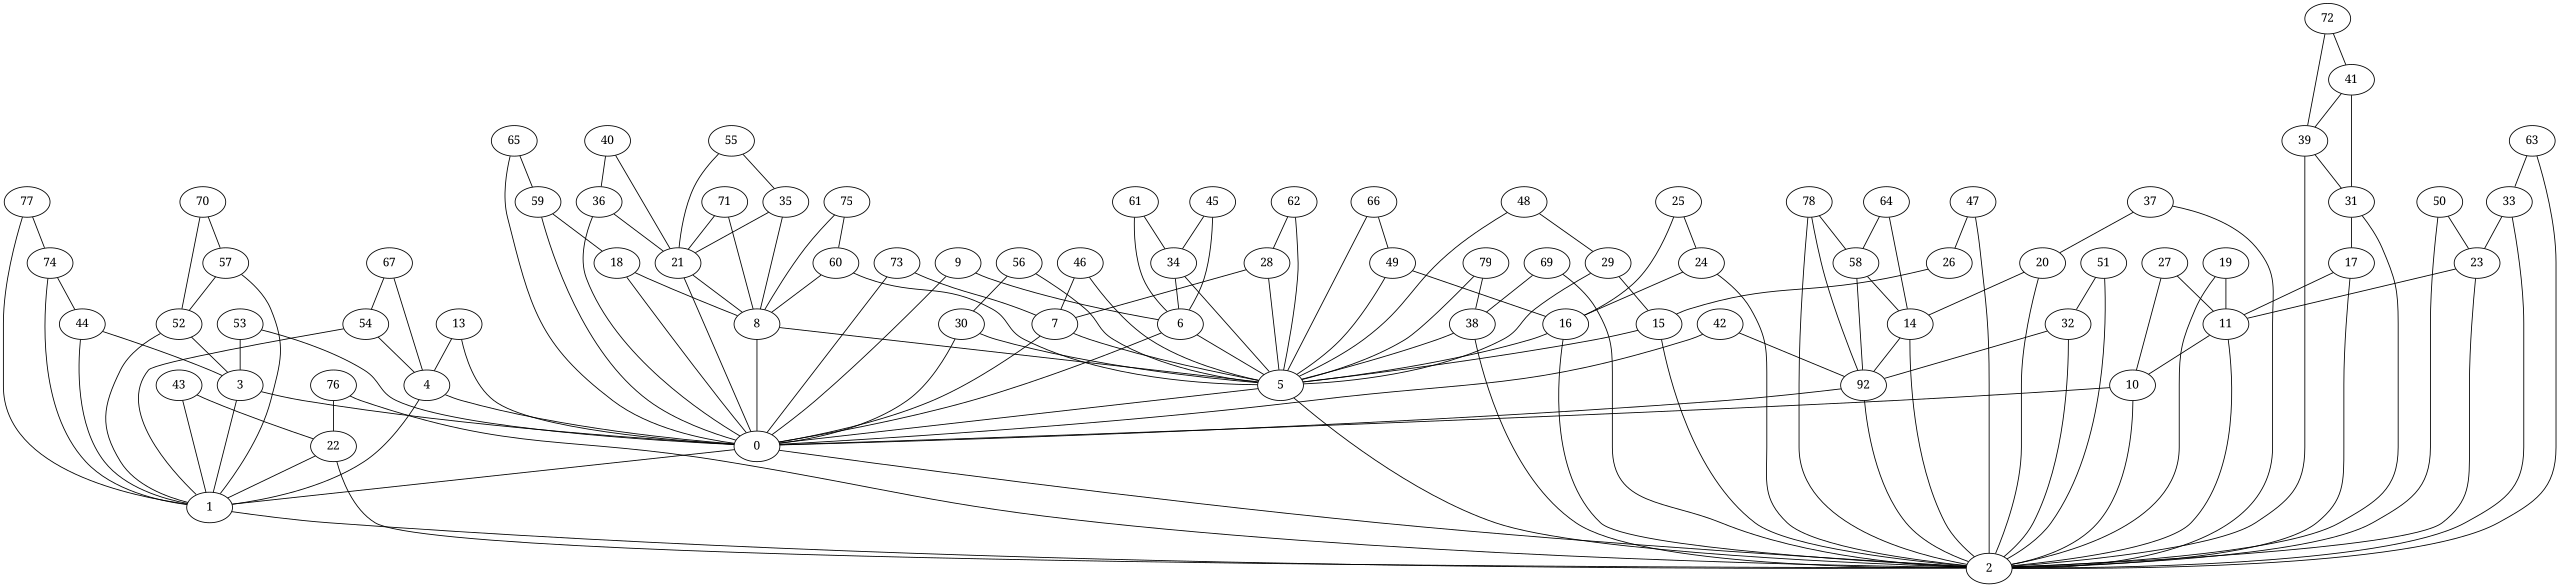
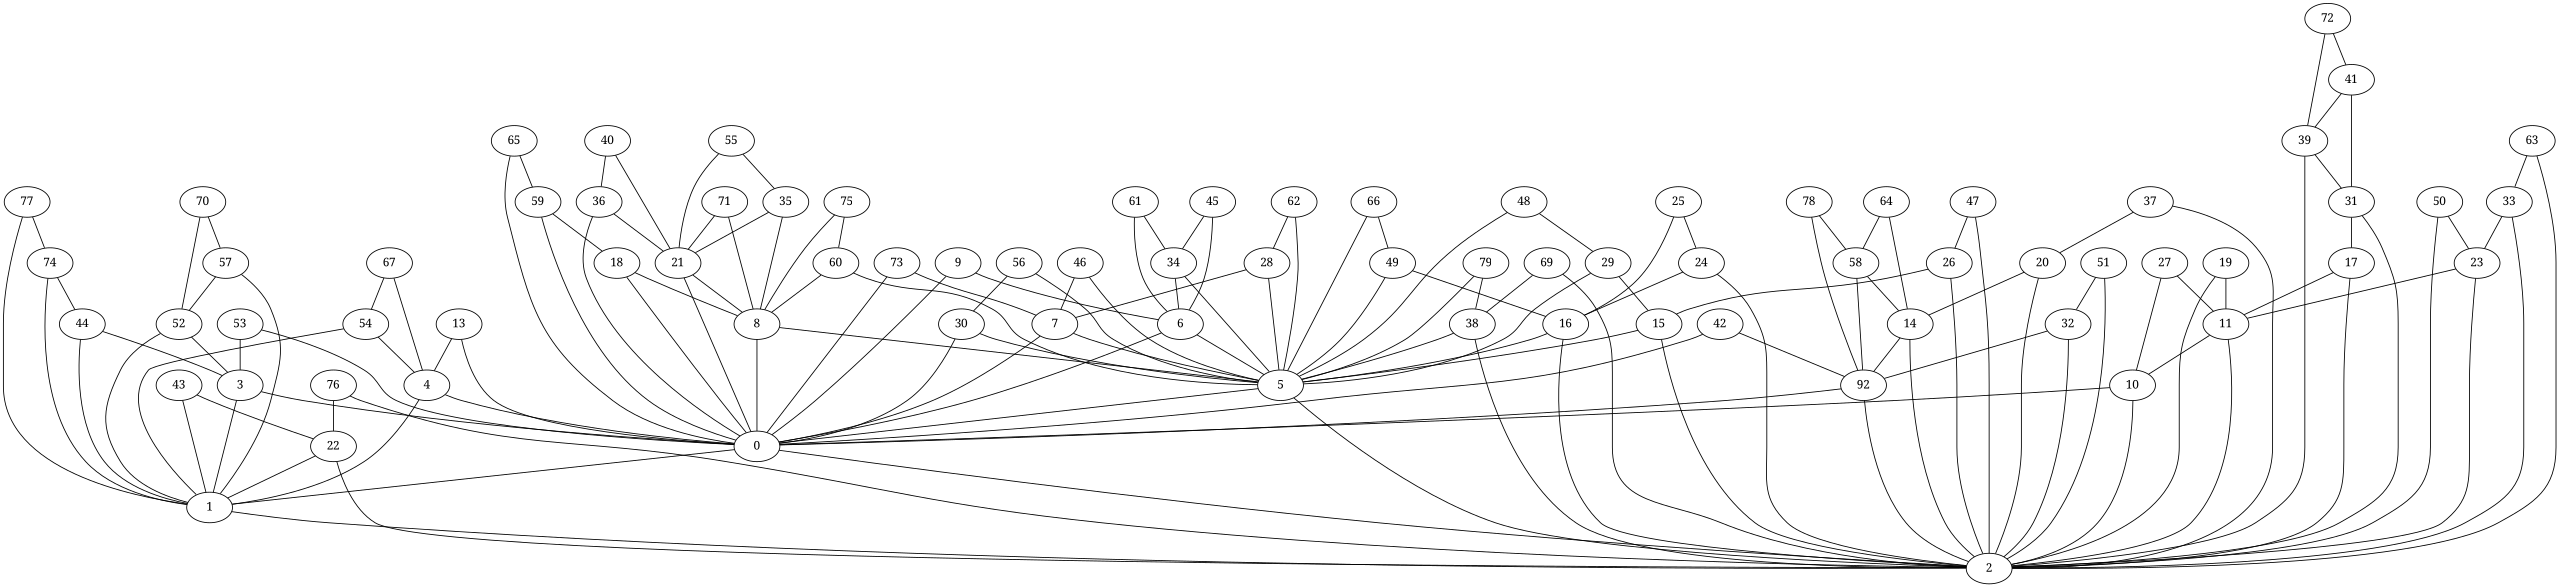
edge "78" -- "2": now "26" -- "2"
